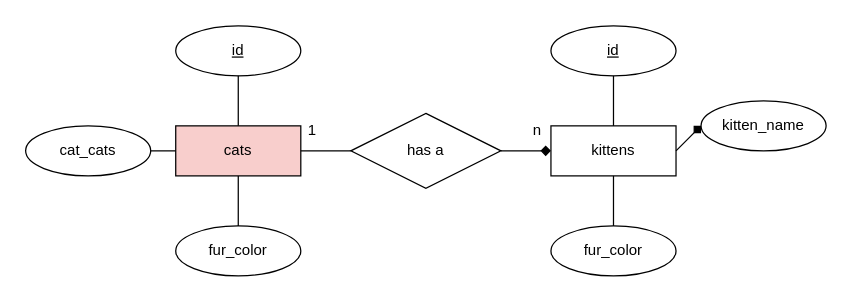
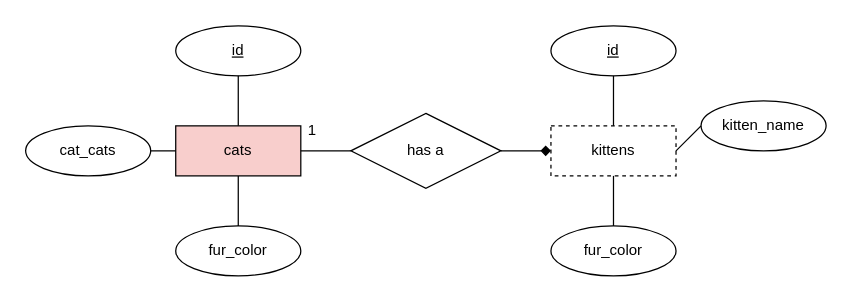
node "n": removed
edge "kittens" -> "kitten_name": arrowhead diamond -> none
node "kittens": style solid -> dashed
